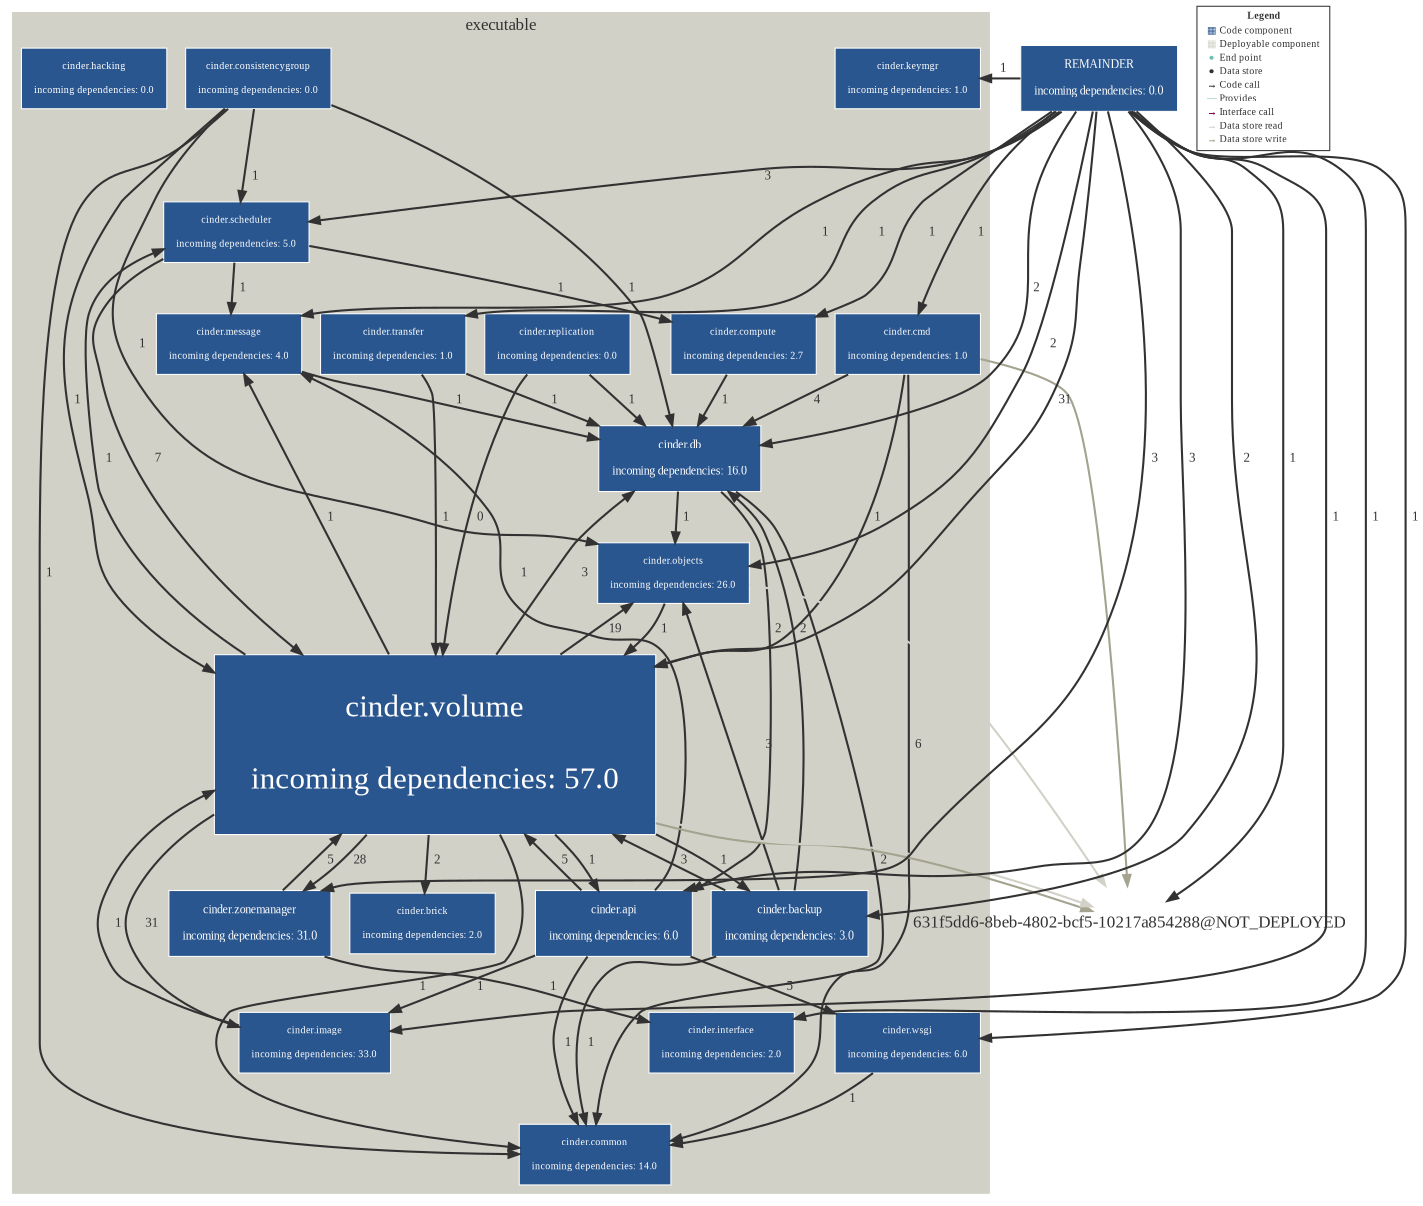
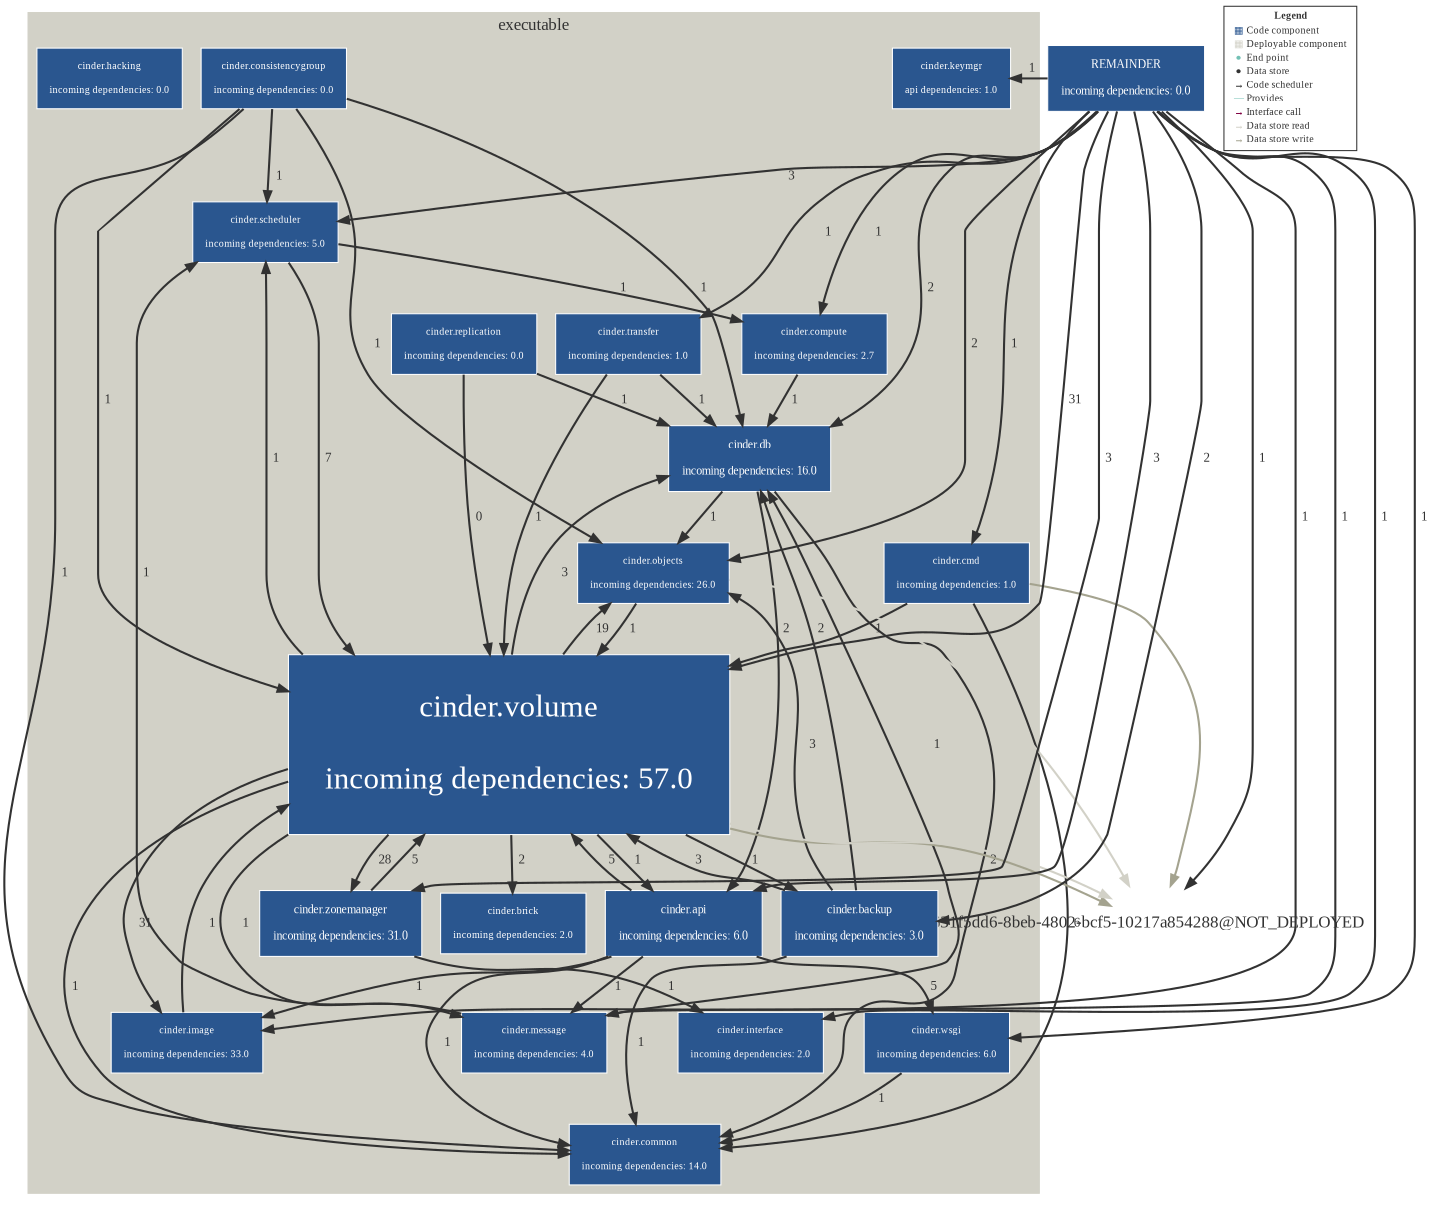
node "cinder.keymgr incoming dependencies: 1.0": label "cinder.keymgr incoming dependencies: 1.0" -> "cinder.keymgr api dependencies: 1.0"
node "Legend": text "Code call" -> "Code scheduler"
edge "cinder.scheduler incoming dependencies: 5.0" -> "cinder.message incoming dependencies: 4.0": reversed
edge "cinder.cmd incoming dependencies: 1.0" -> "cinder.db incoming dependencies: 16.0": removed, label "4"
